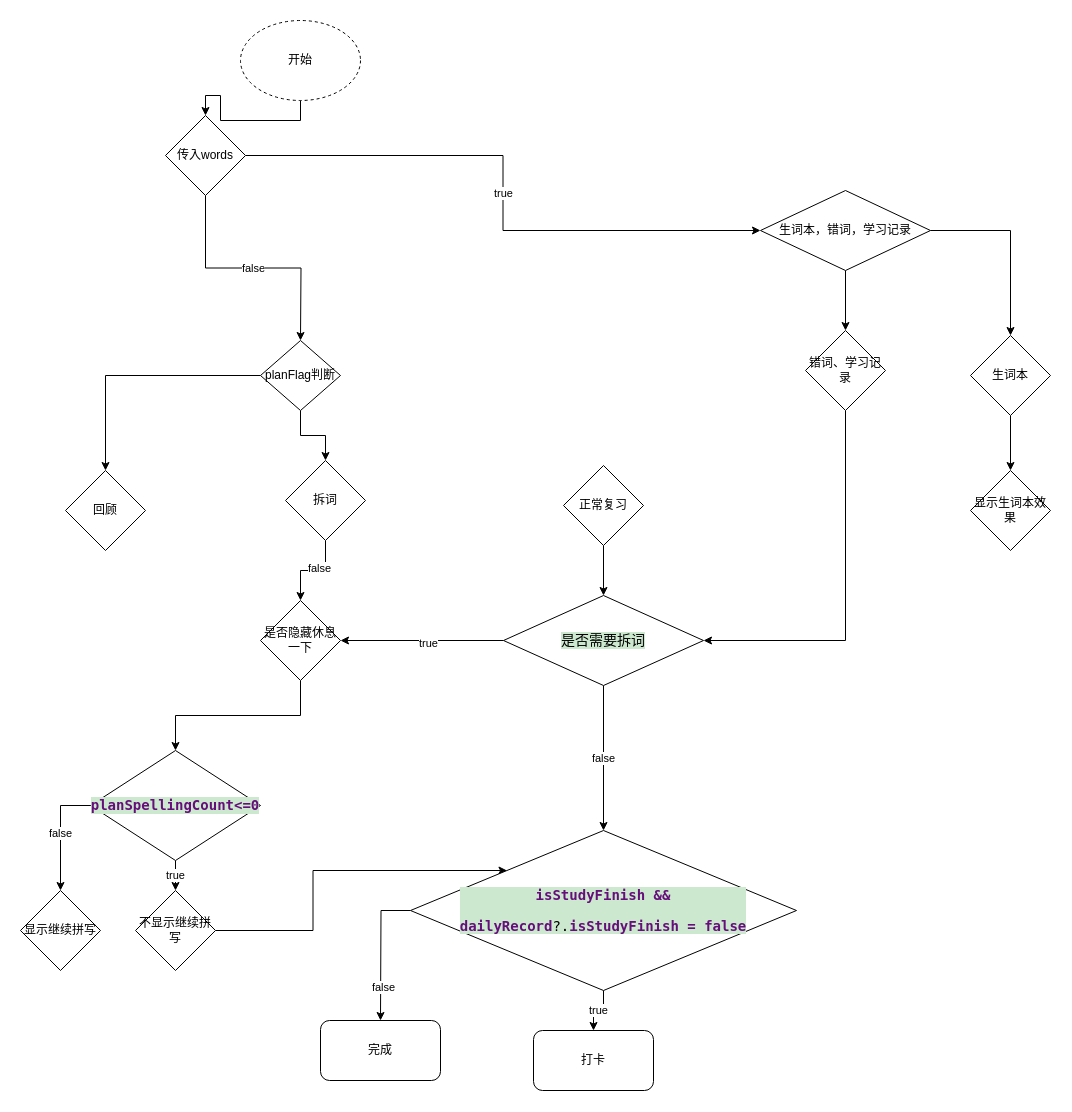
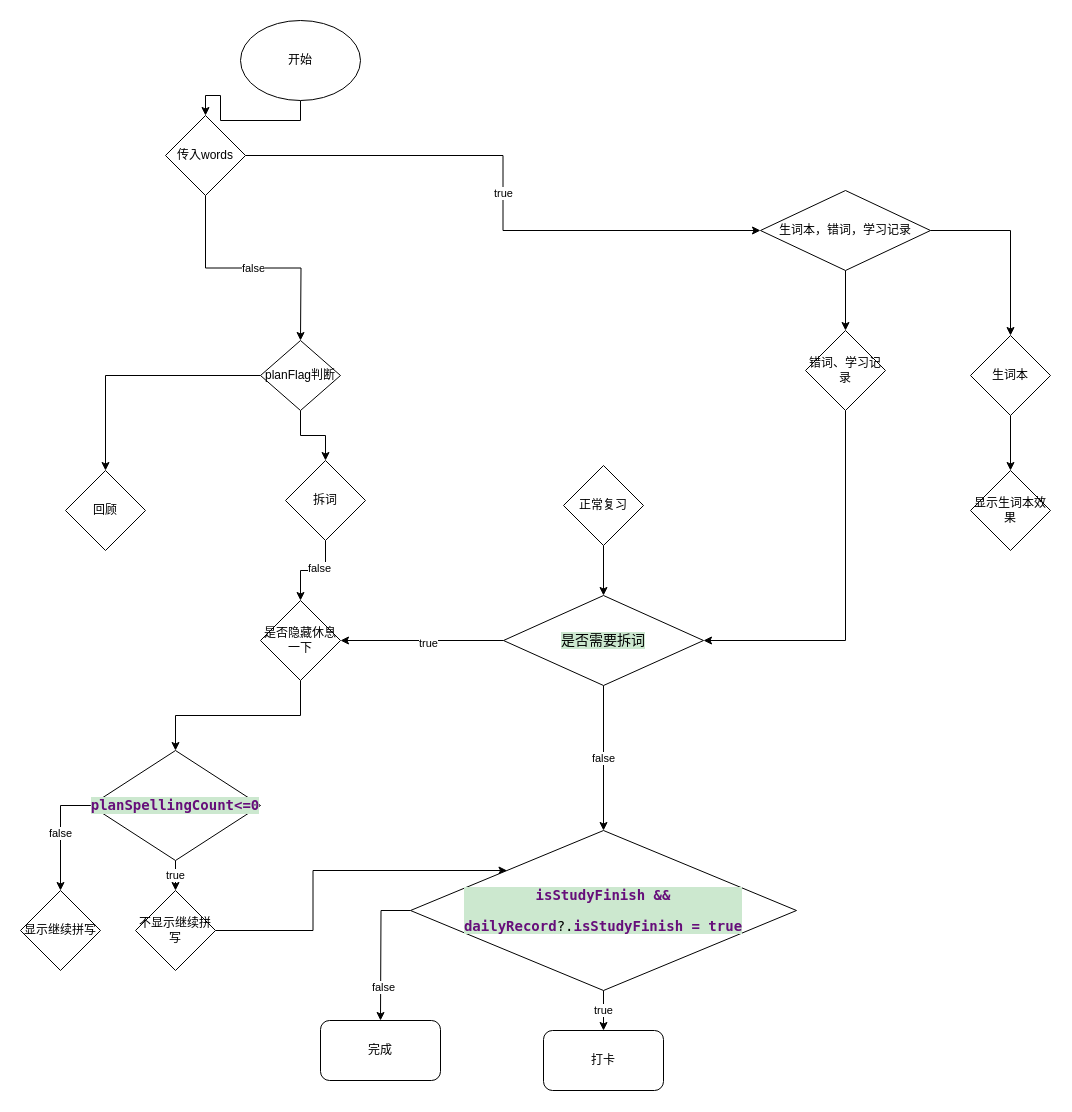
node "开始": style dashed -> solid
node "isStudyFinish &&dailyRecord?.isStudyFinish = false": label "isStudyFinish &&dailyRecord?.isStudyFinish = false" -> "isStudyFinish &&dailyRecord?.isStudyFinish = true"
node "打卡": moved (594, 1061) -> (604, 1061)
